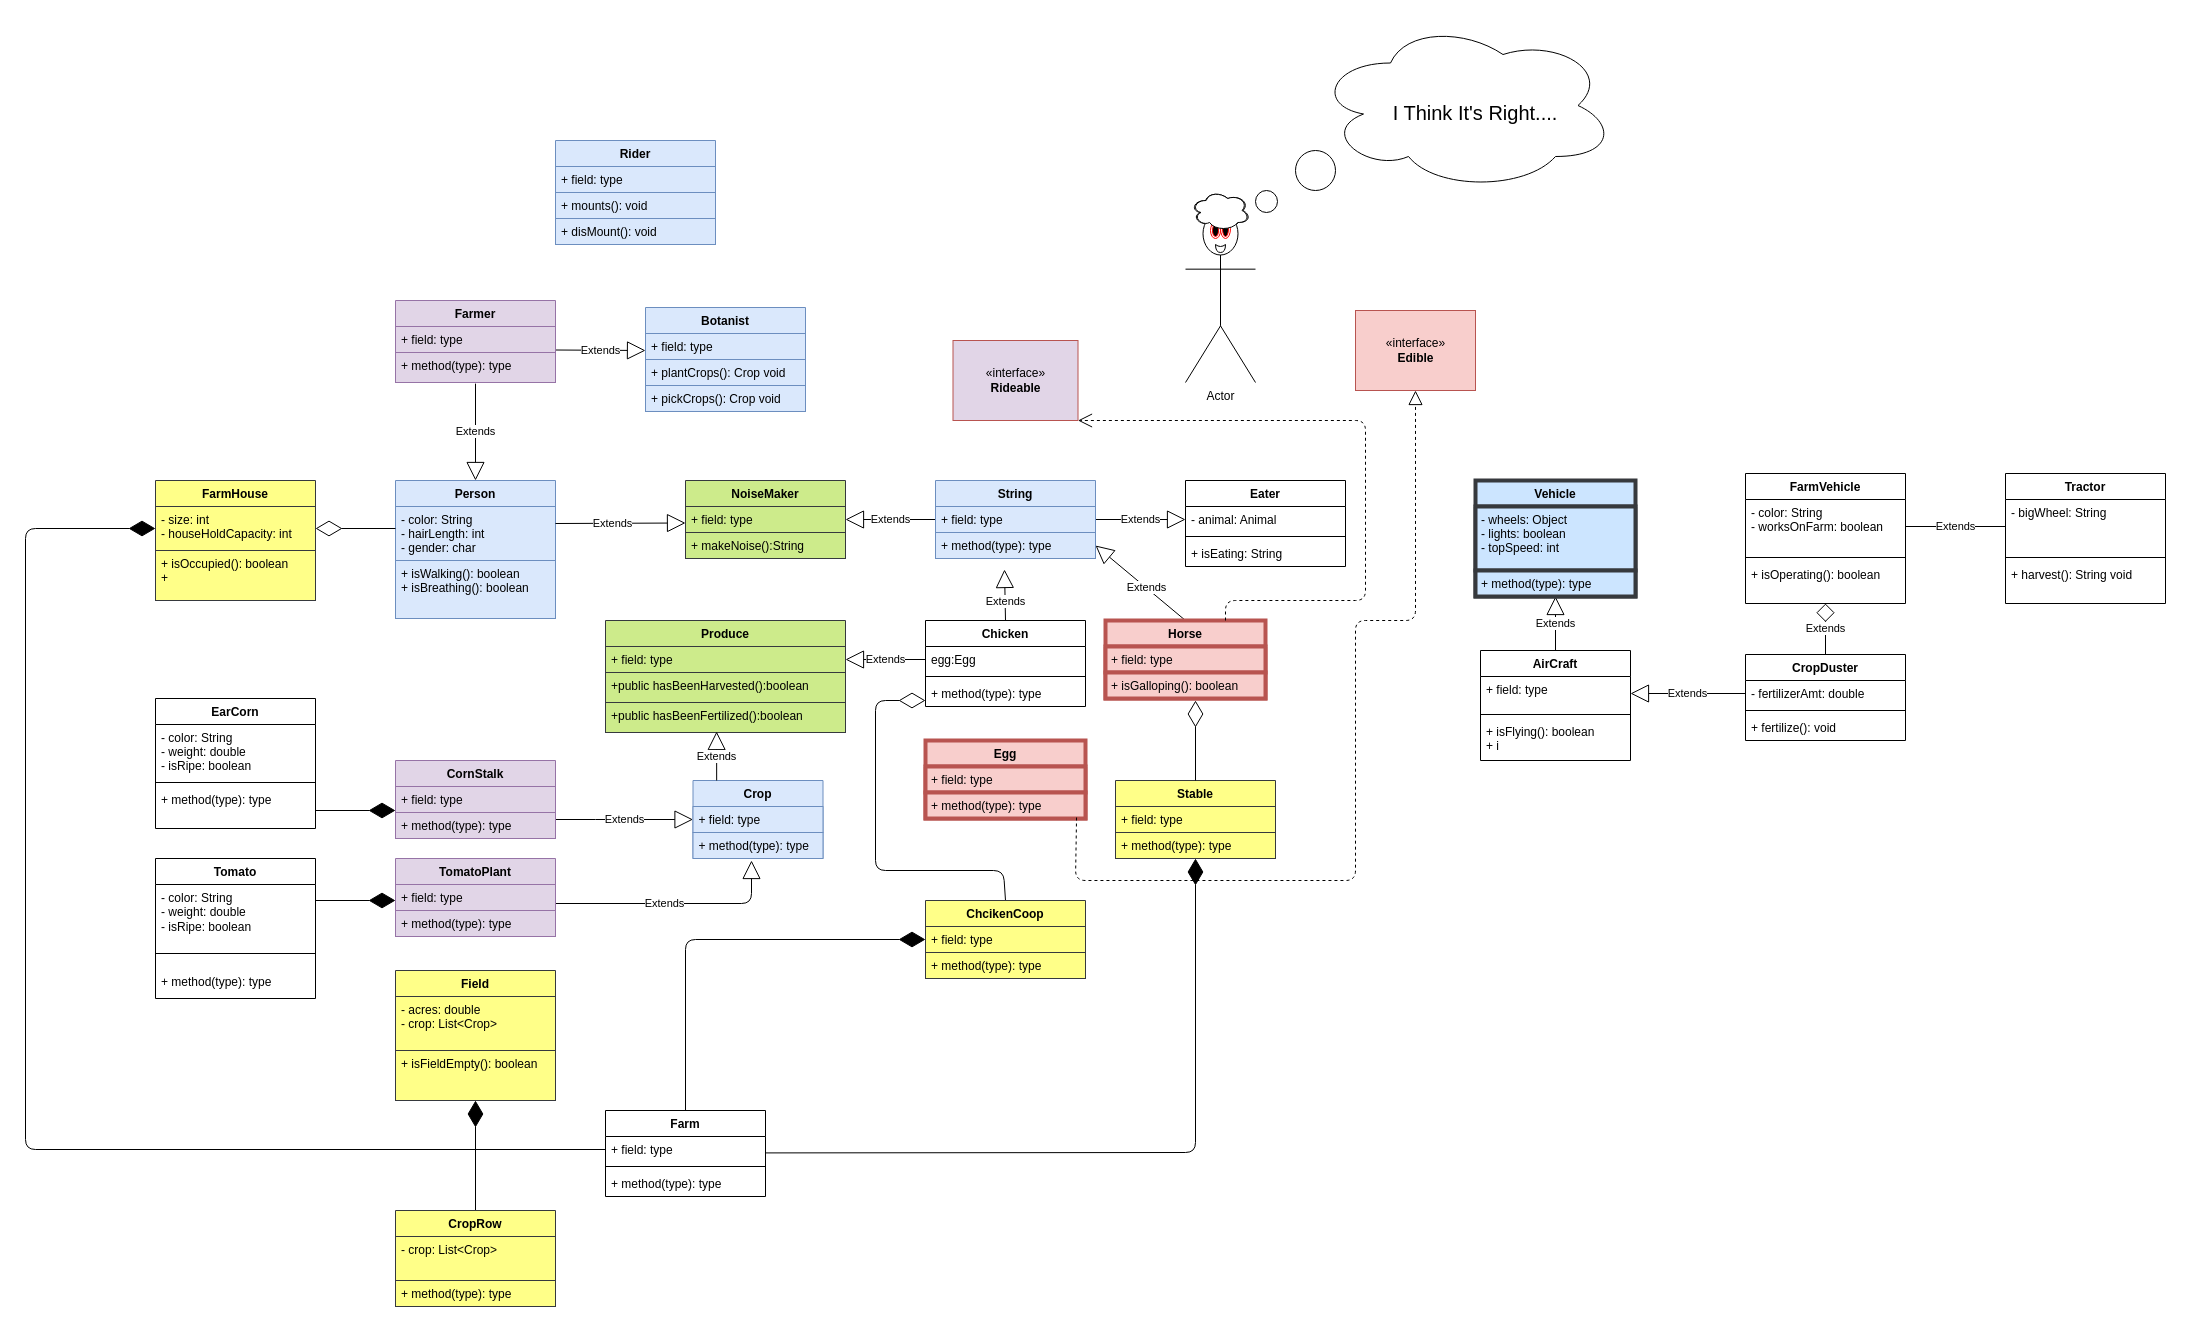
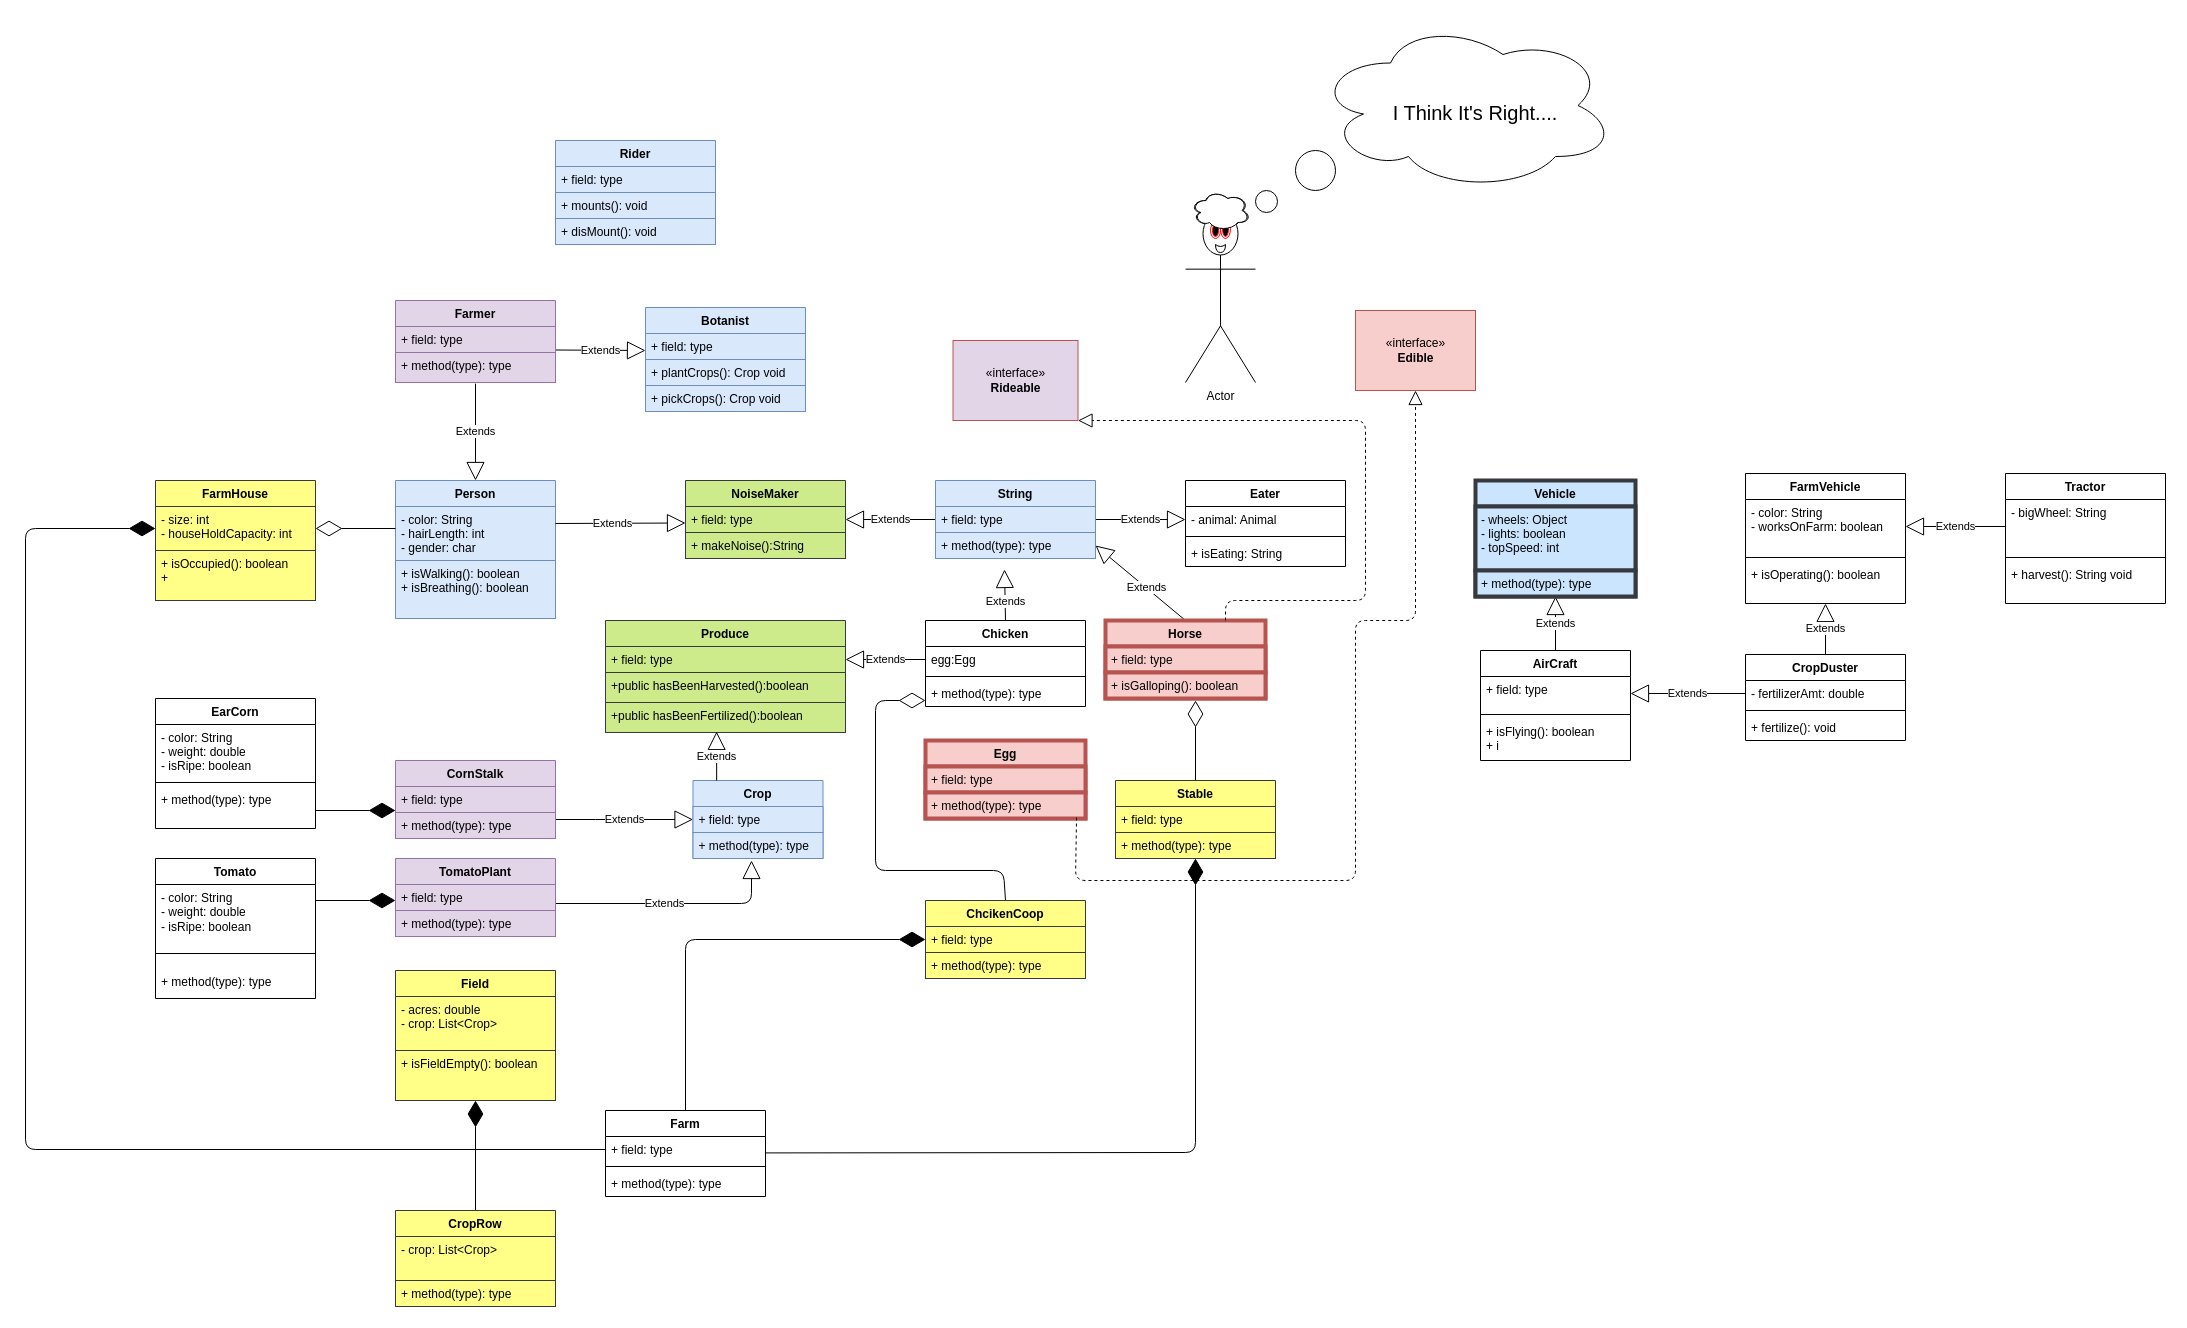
edge "Horse" -> "«interface» Rideable": arrowhead open -> block
edge "- color: String - worksOnFarm: boolean" -- "- bigWheel: String": arrowhead none -> block
edge "CropDuster" -> "+ isOperating(): boolean": arrowhead diamond -> block
